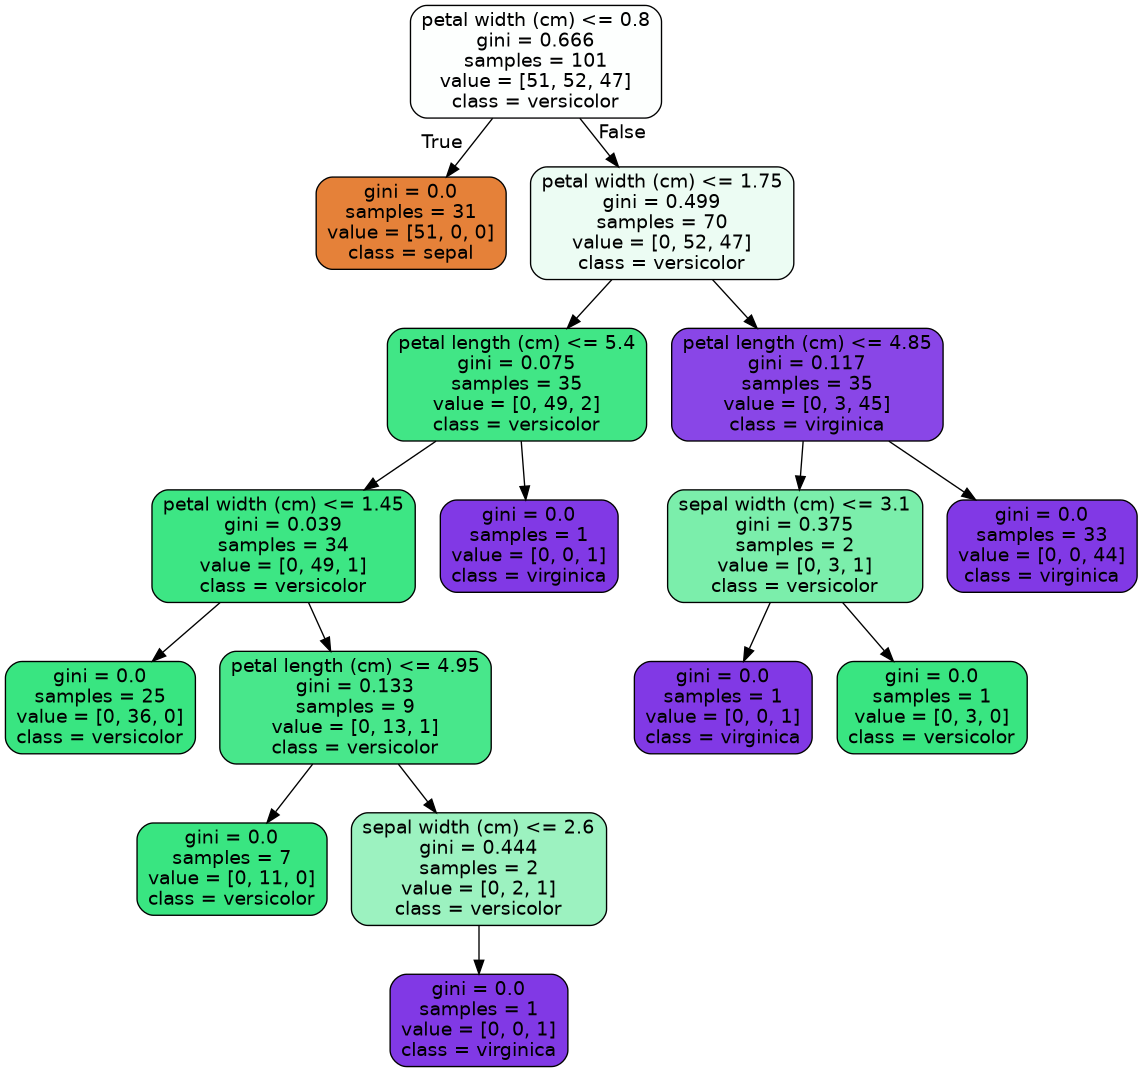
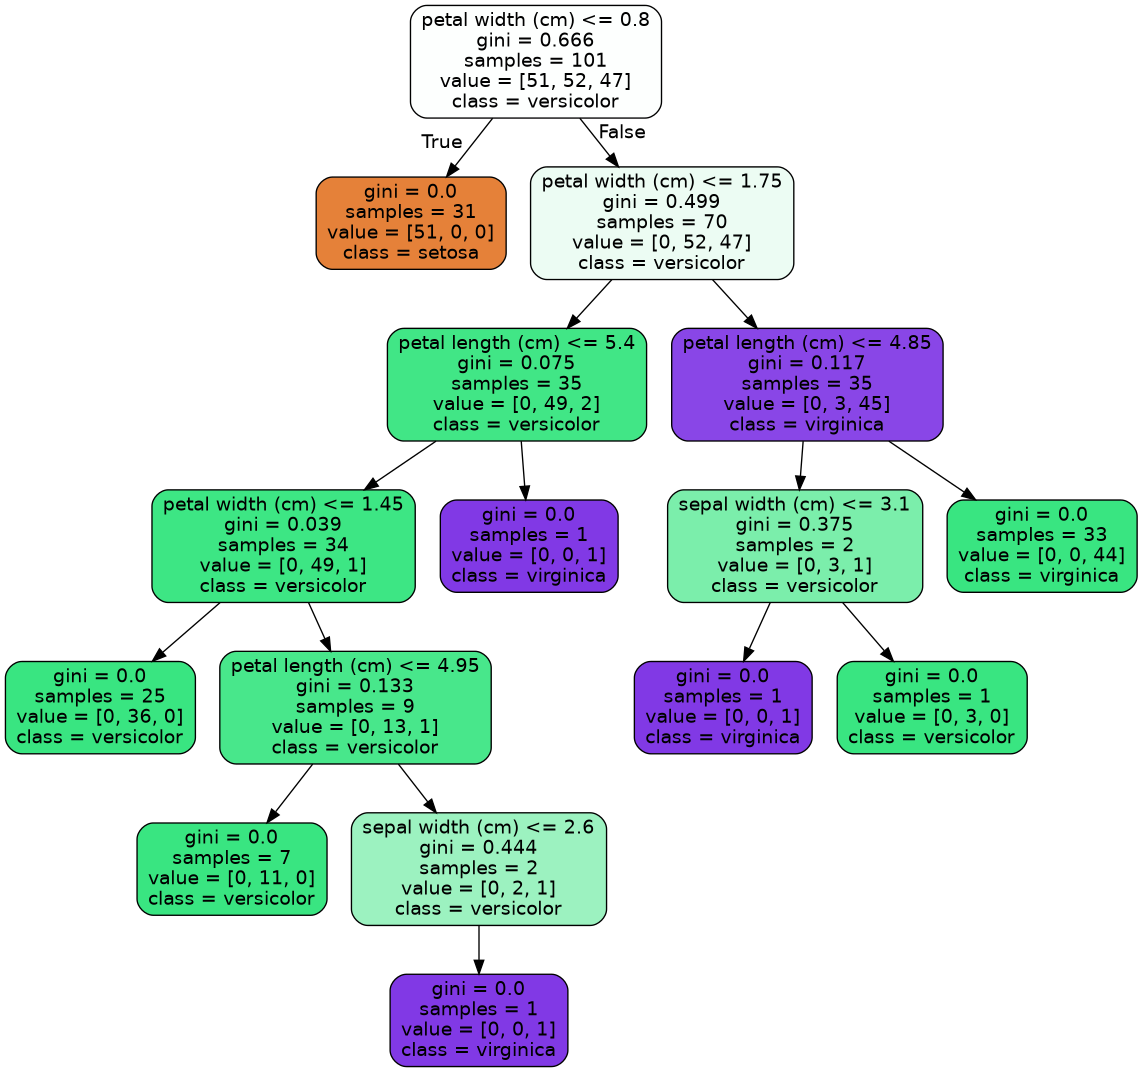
node "gini = 0.0 samples = 31 value = [51, 0, 0] class = sepal": label "gini = 0.0 samples = 31 value = [51, 0, 0] class = sepal" -> "gini = 0.0 samples = 31 value = [51, 0, 0] class = setosa"
node "gini = 0.0 samples = 33 value = [0, 0, 44] class = virginica": fillcolor #8139e5 -> #39e581
